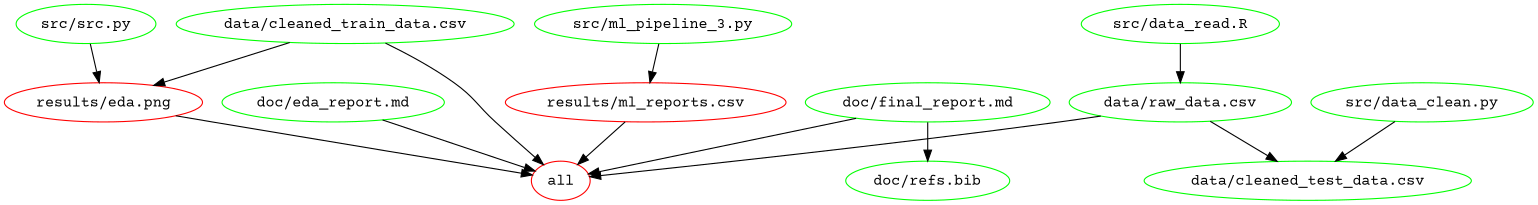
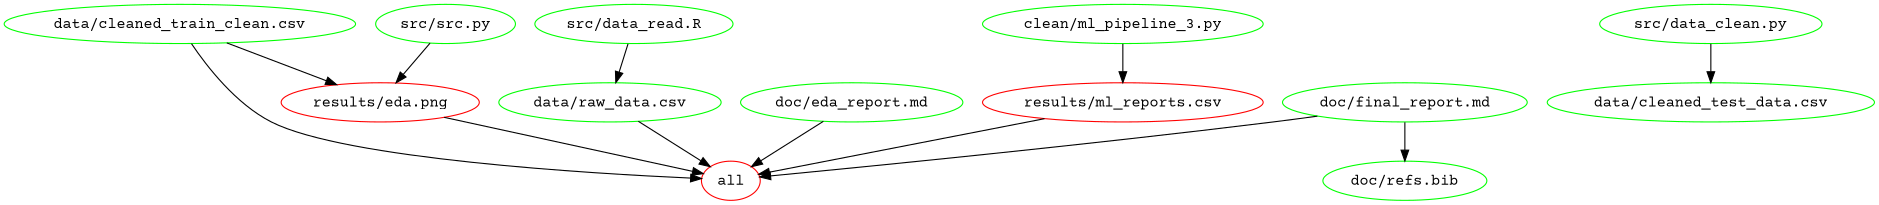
node "data/cleaned_train_data.csv": label "data/cleaned_train_data.csv" -> "data/cleaned_train_clean.csv"
node "src/ml_pipeline_3.py": label "src/ml_pipeline_3.py" -> "clean/ml_pipeline_3.py"
edge "data/raw_data.csv" -> "data/cleaned_test_data.csv": removed
